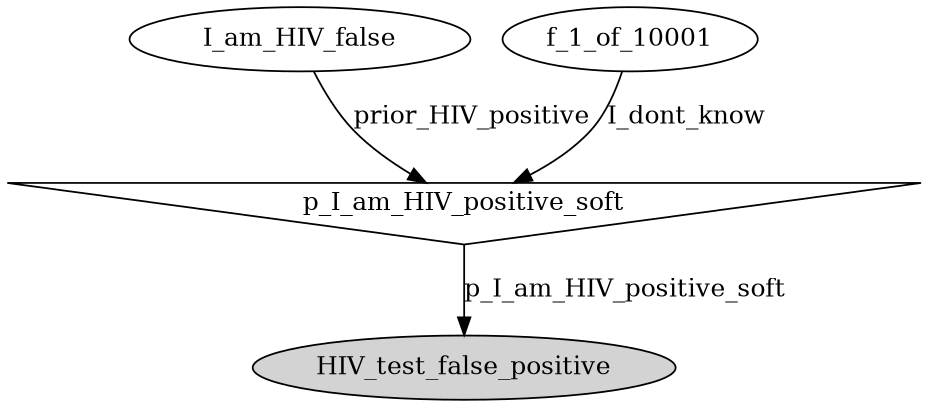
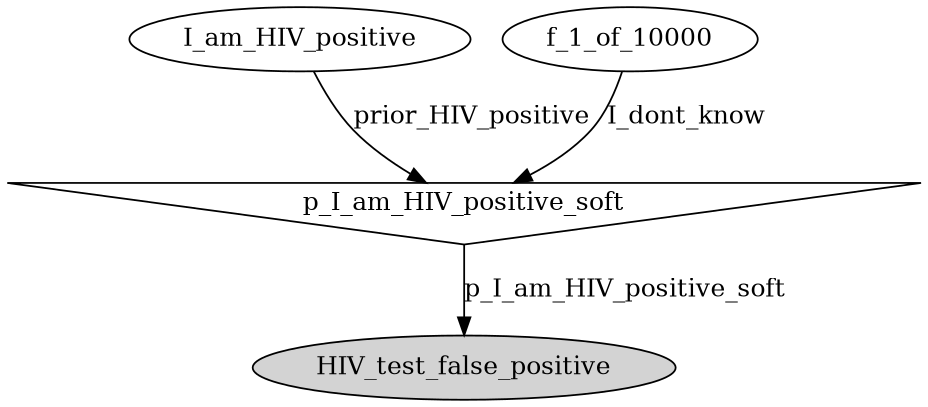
node "I_am_HIV_false": label "I_am_HIV_false" -> "I_am_HIV_positive"
node "f_1_of_10001": label "f_1_of_10001" -> "f_1_of_10000"
